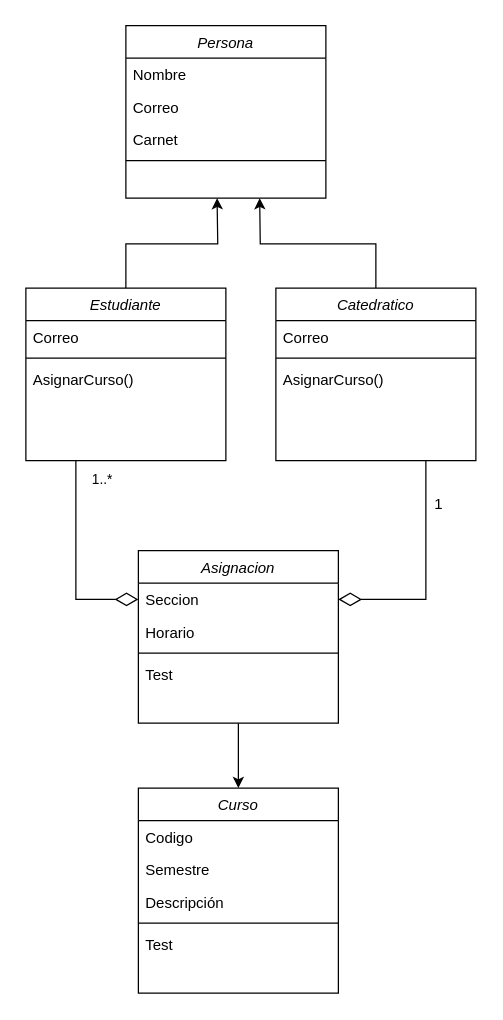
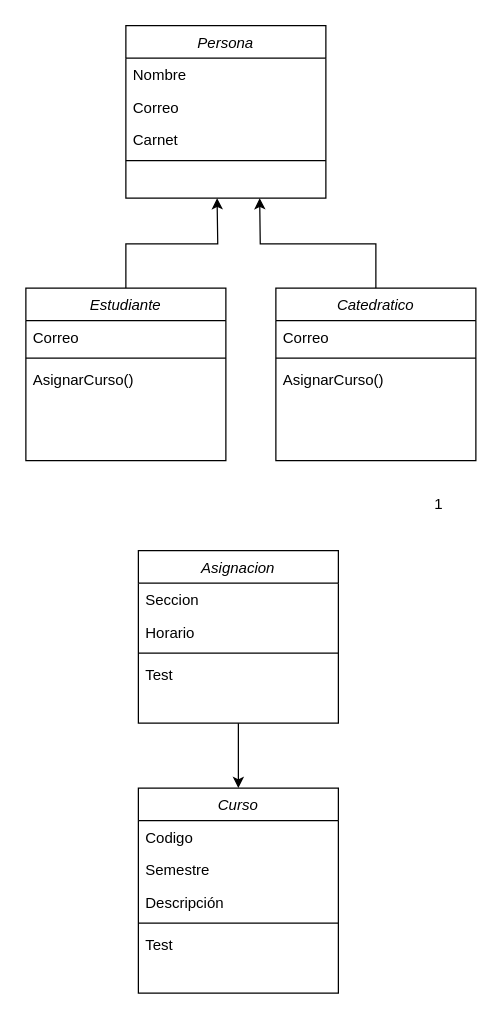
edge "Estudiante" -> "Seccion": removed, label "1..*"
edge "Catedratico" -> "Seccion": removed
